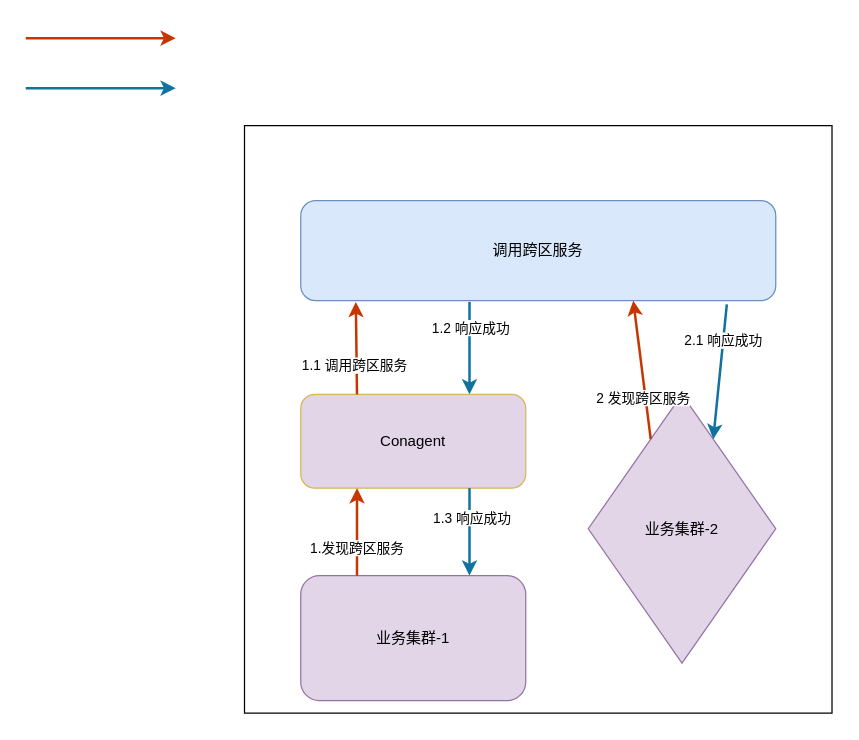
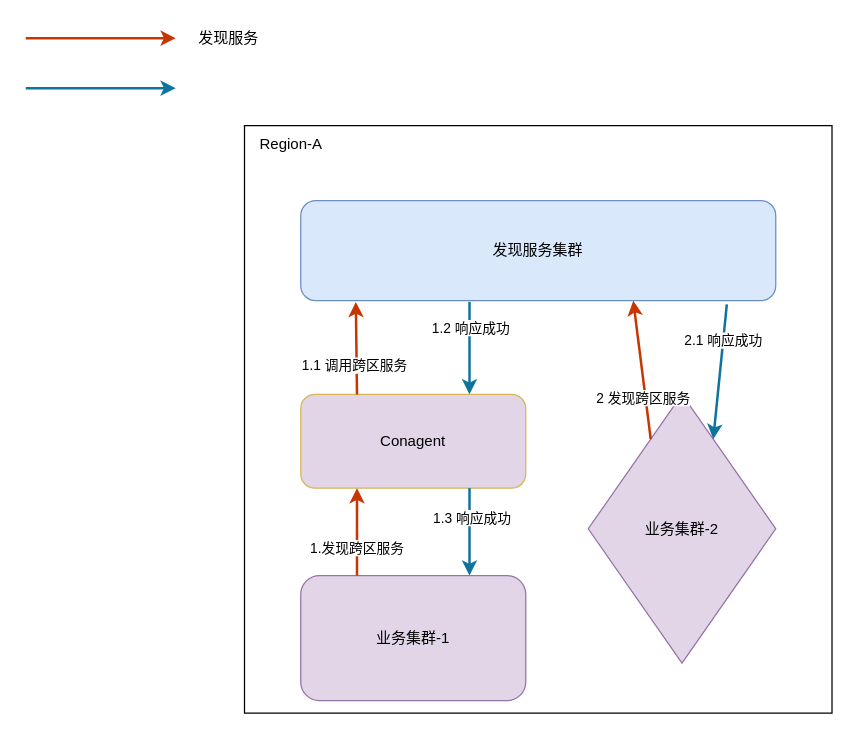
node "发现服务": added
node "Region-A": added
node "调用跨区服务": label "调用跨区服务" -> "发现服务集群"
